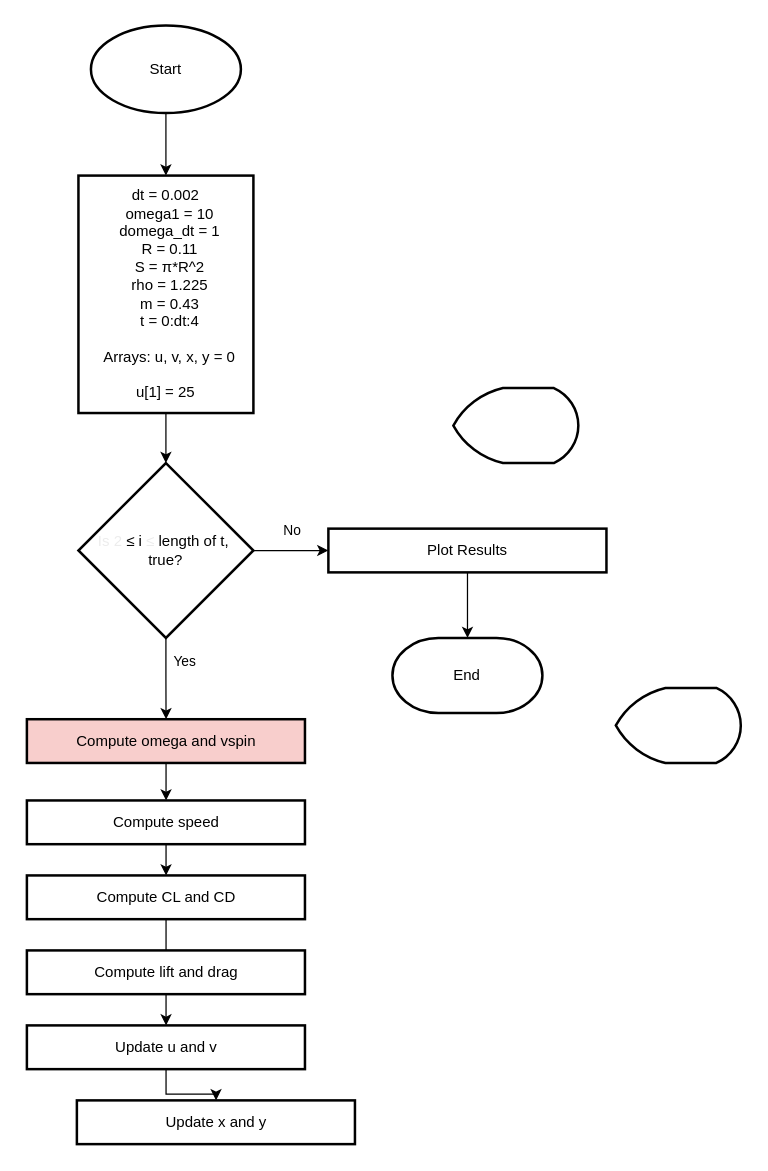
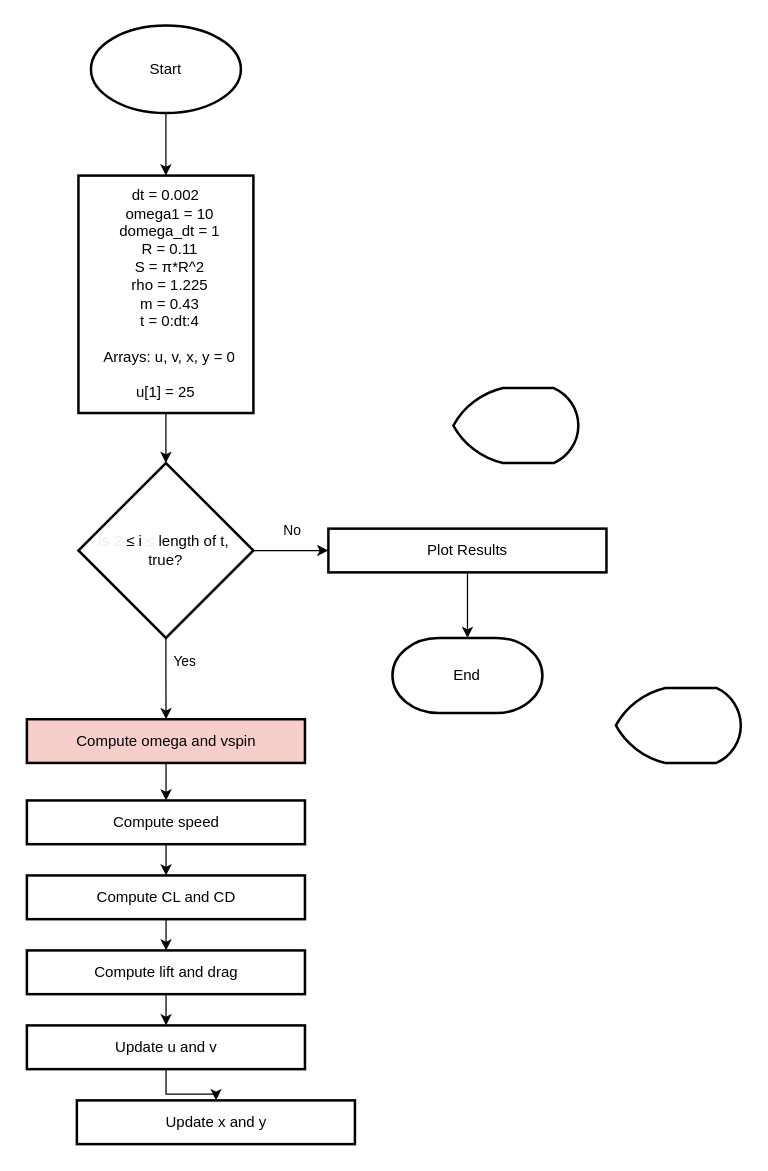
edge "Compute CL and CD" -- "Compute lift and drag": arrowhead none -> classic
